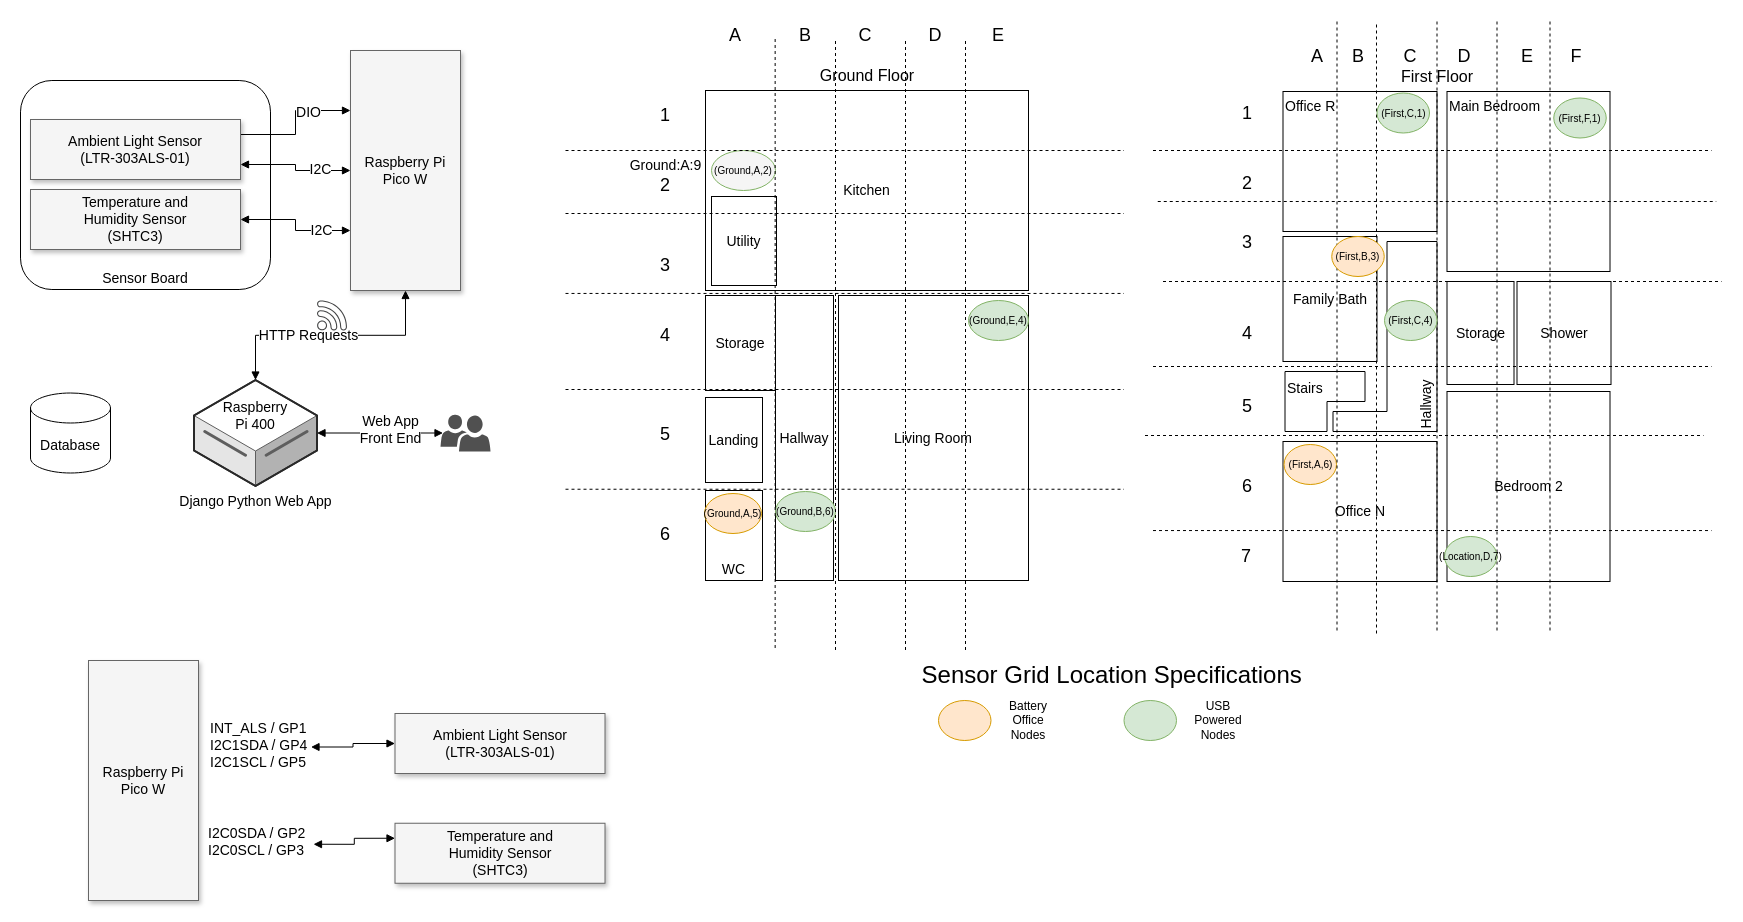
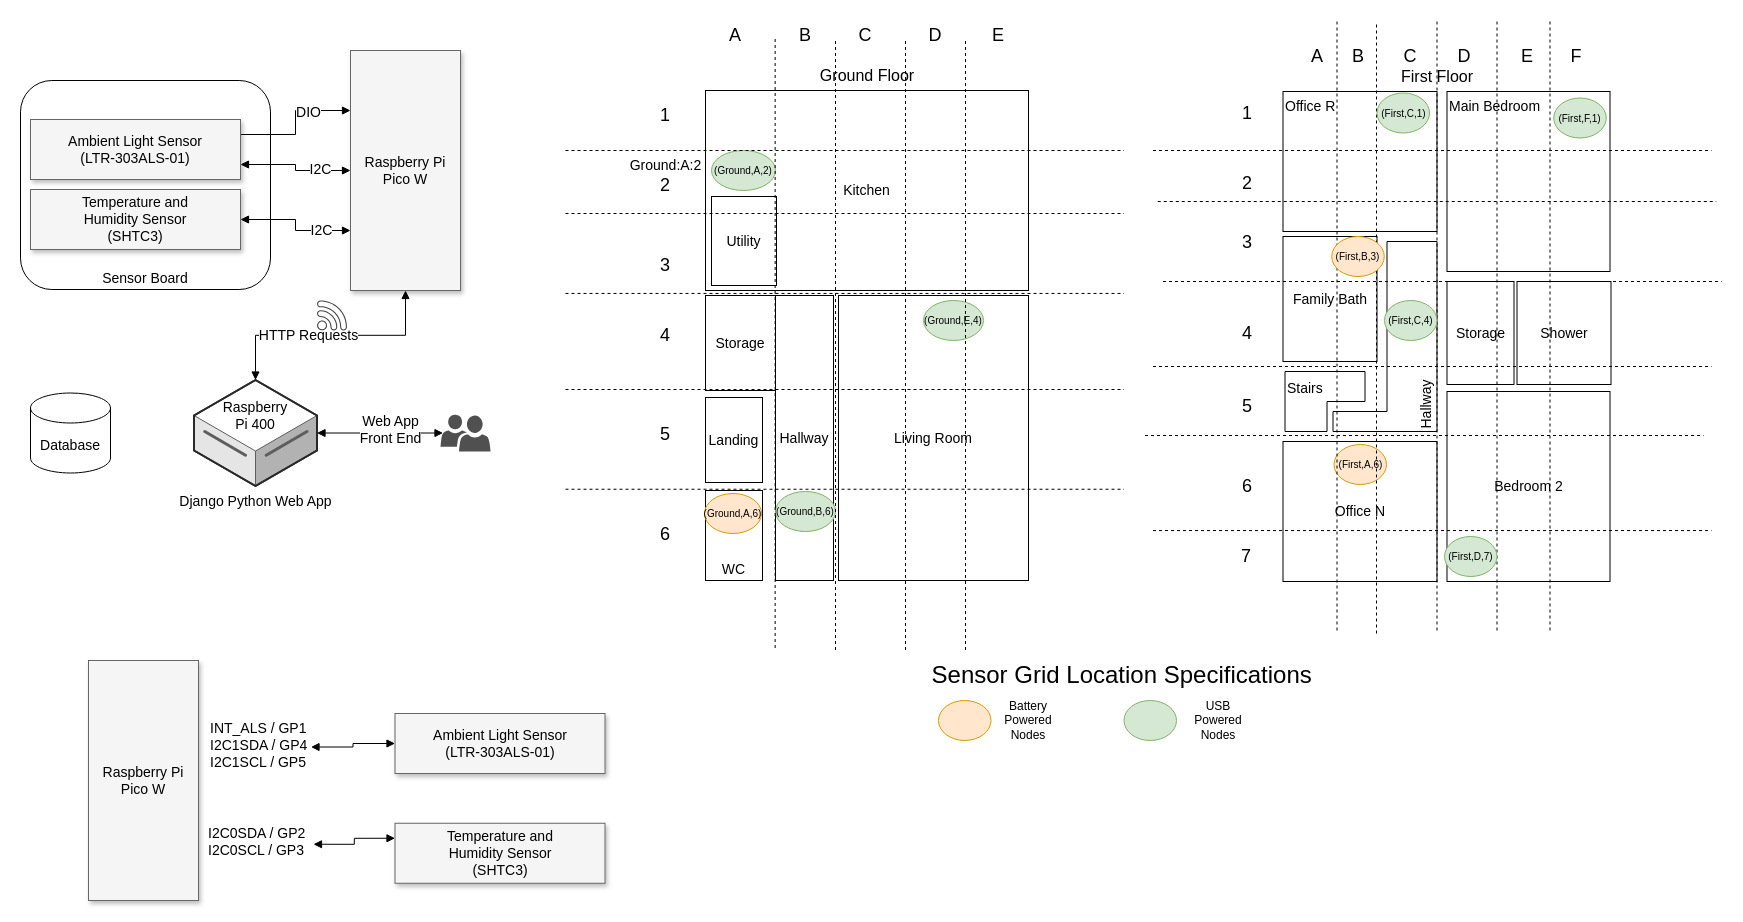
node "Ground:A:9": label "Ground:A:9" -> "Ground:A:2"
node "(Ground,A,2)": fillcolor #f5f5f5 -> #d5e8d4
node "(Ground,E,4)": moved (999, 321) -> (954, 321)
node "(First,A,6)": moved (1310, 465) -> (1360, 465)
node "(Ground,A,5)": label "(Ground,A,5)" -> "(Ground,A,6)"
node "(Location,D,7)": label "(Location,D,7)" -> "(First,D,7)"
node "Sensor Grid Location Specifications": moved (1116, 676) -> (1126, 676)
node "Battery Office Nodes": label "Battery Office Nodes" -> "Battery Powered Nodes"
